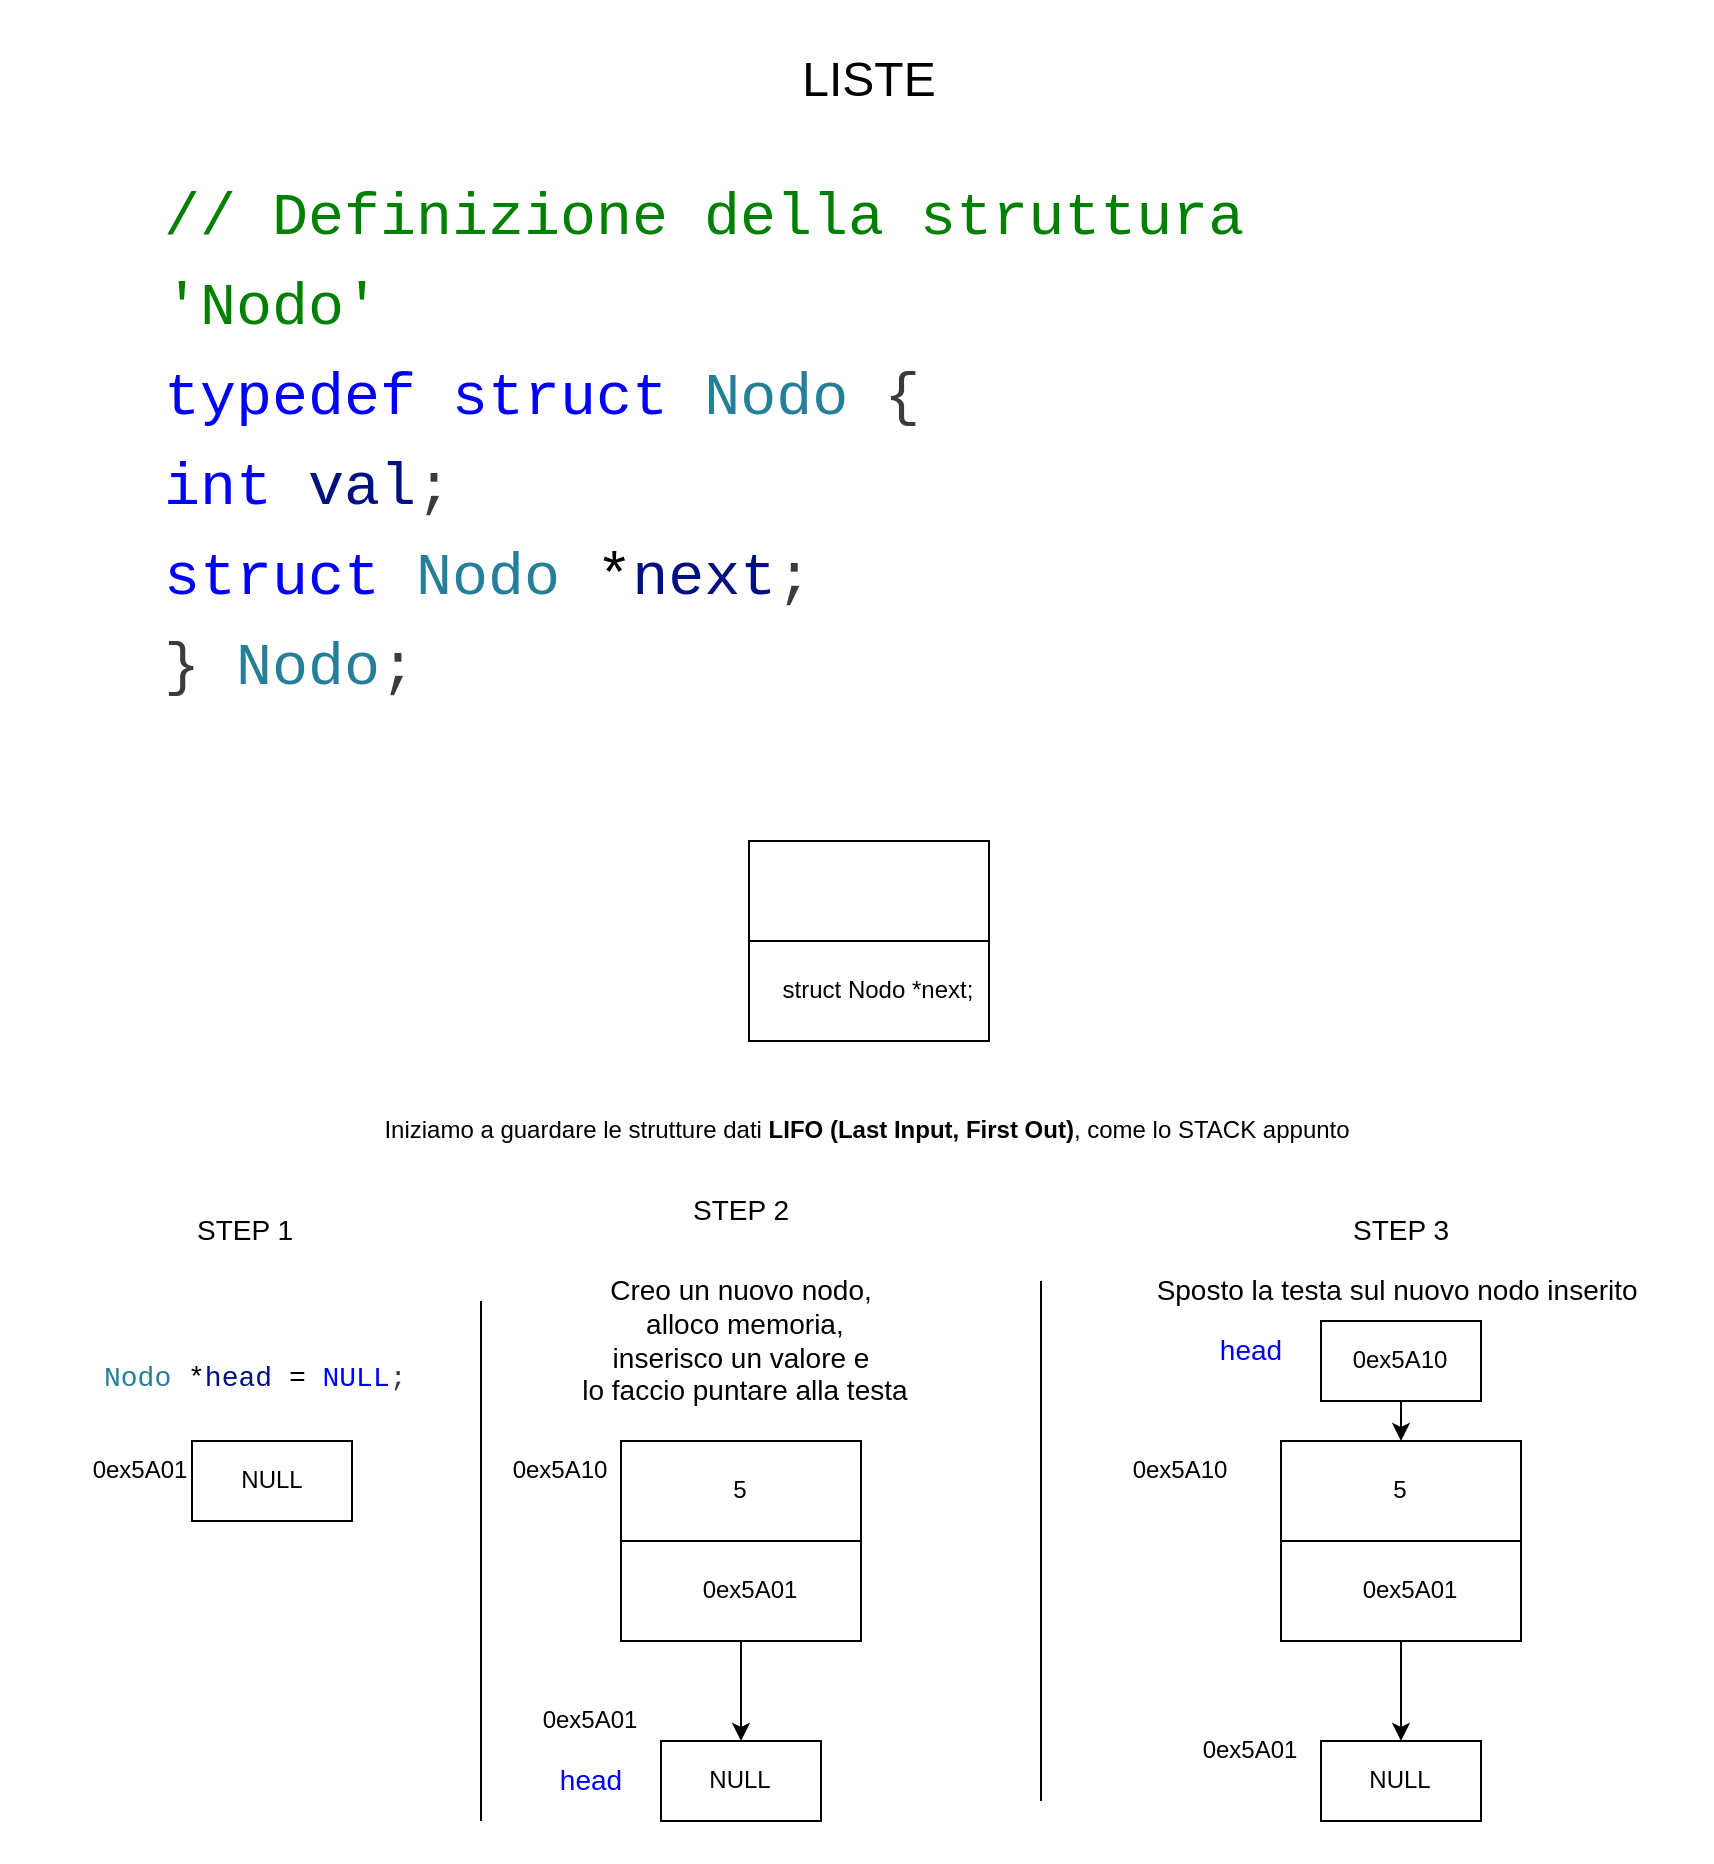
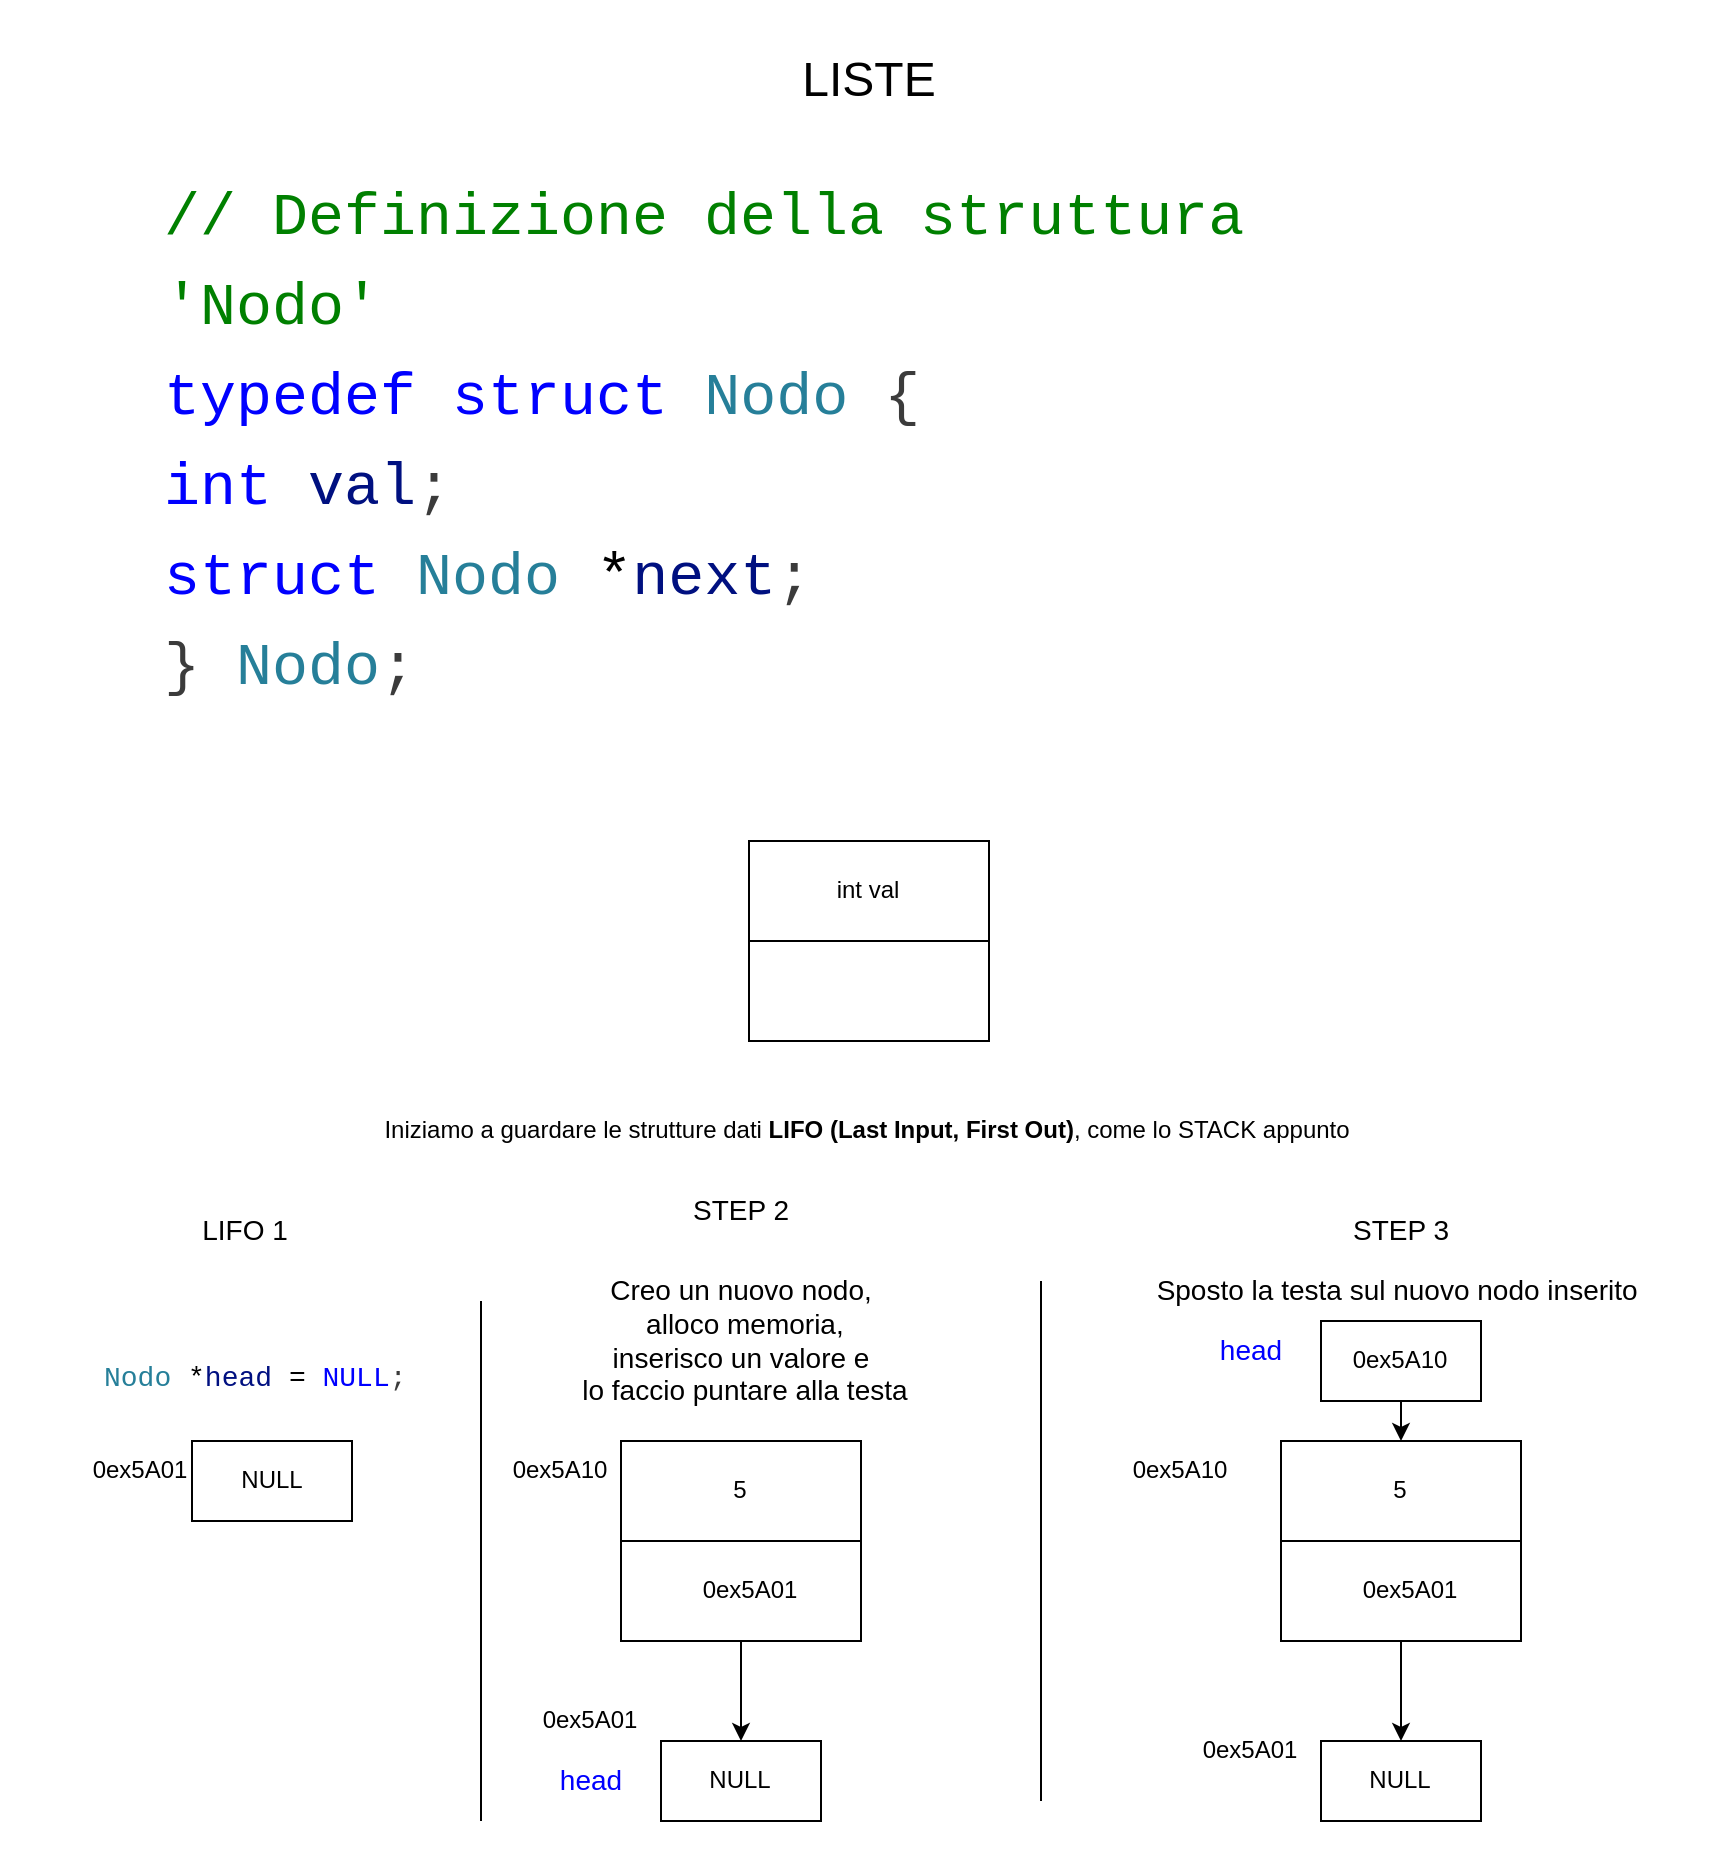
node "int val": added
node "struct Nodo *next;": removed
node "STEP 1": label "STEP 1" -> "LIFO 1"
